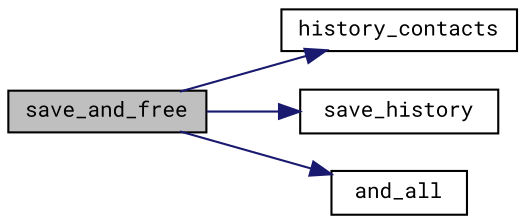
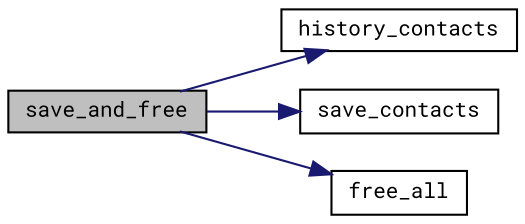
node "save_history": label "save_history" -> "save_contacts"
node "and_all": label "and_all" -> "free_all"
